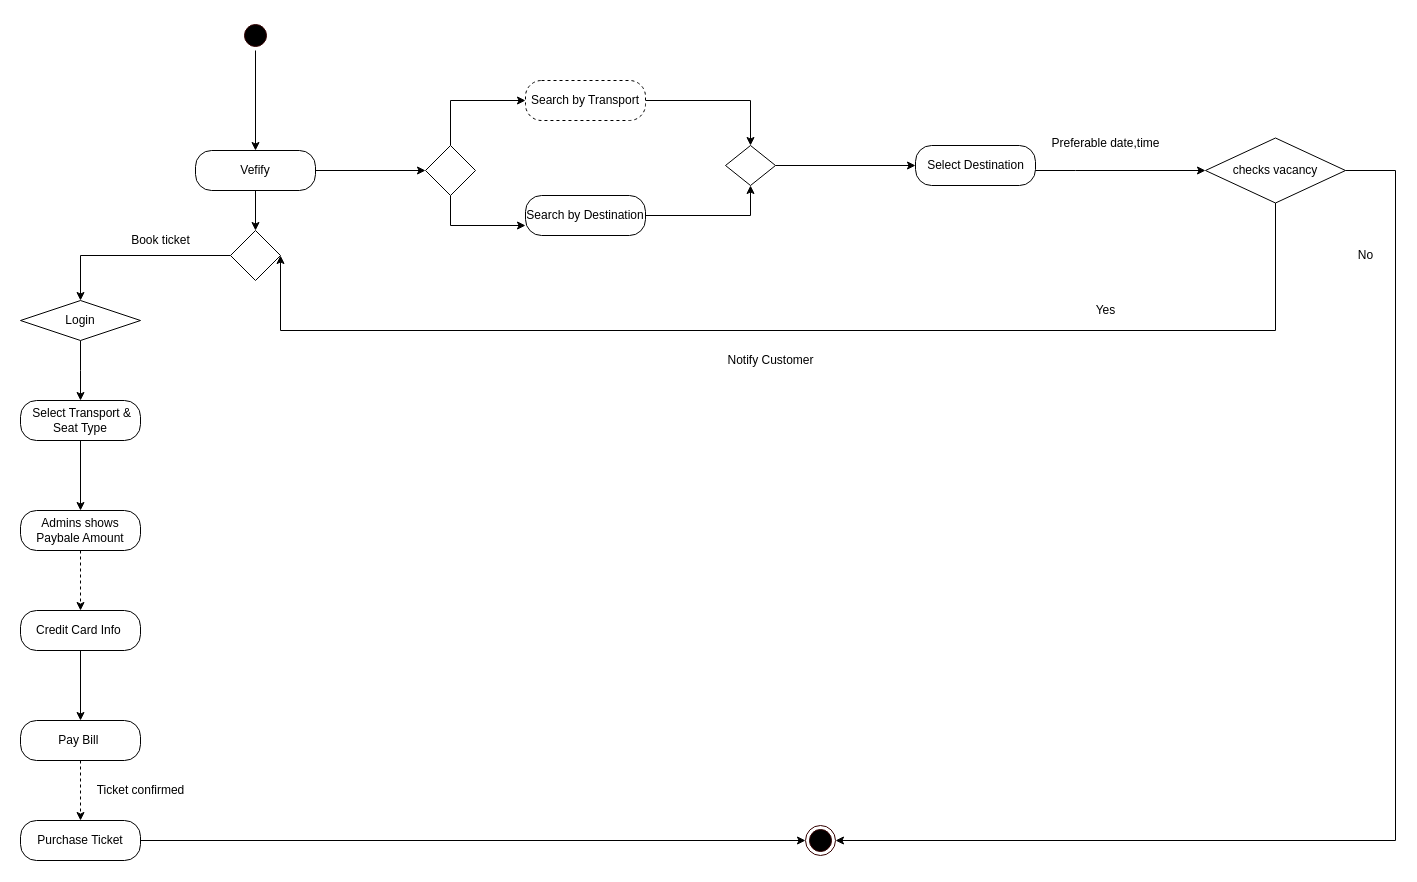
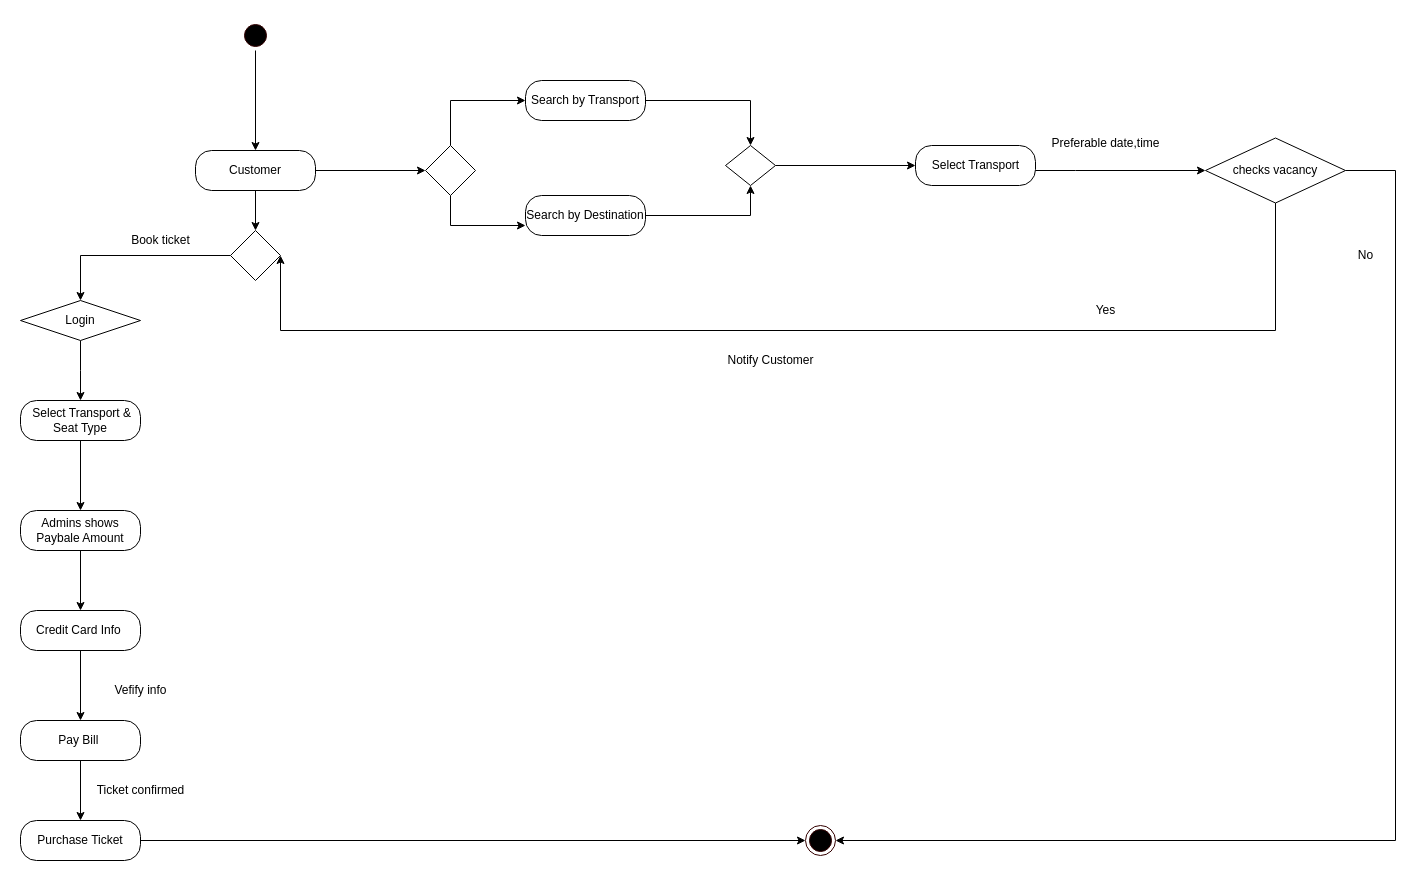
node "Search by Transport": style dashed -> solid
node "Select Destination": label "Select Destination" -> "Select Transport"
node "Vefify": label "Vefify" -> "Customer"
edge "Admins shows Paybale Amount" -> "Credit Card Info": style dashed -> solid
node "Vefify info": added
edge "Pay Bill" -> "Purchase Ticket": style dashed -> solid
